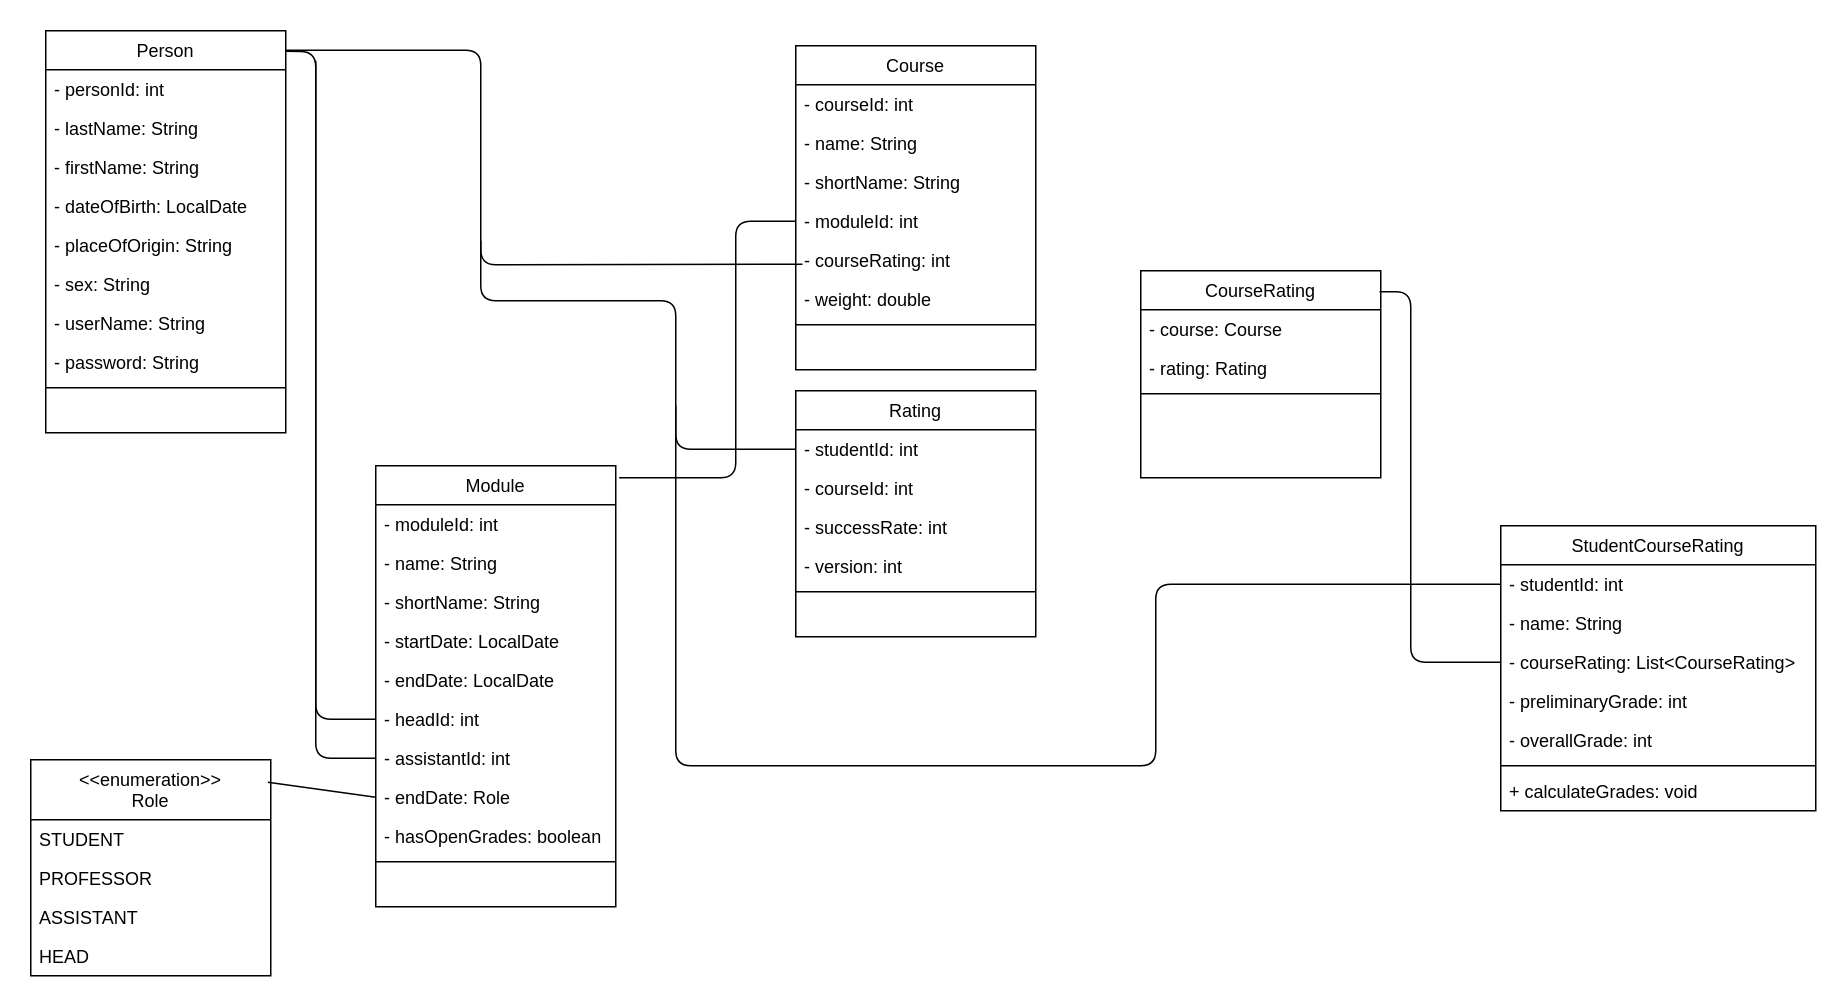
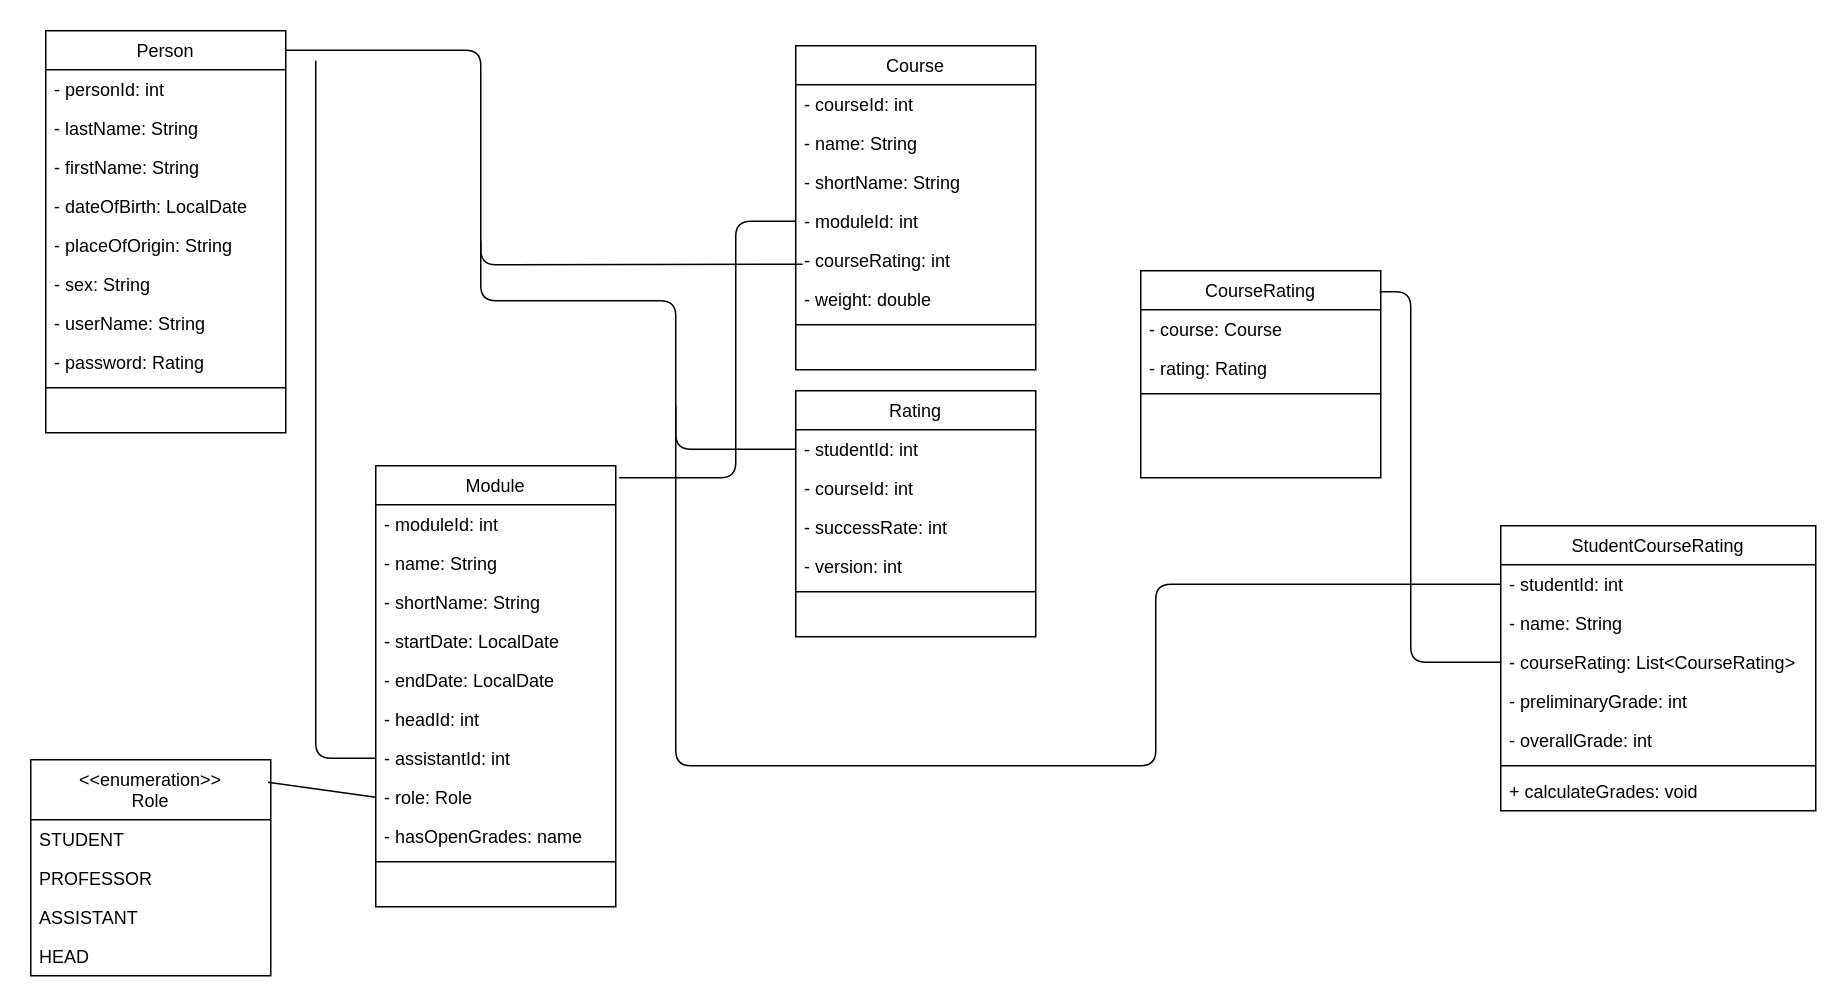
node "- password: String": label "- password: String" -> "- password: Rating"
edge "Person" -- "- headId: int": removed
node "- endDate: Role": label "- endDate: Role" -> "- role: Role"
node "- hasOpenGrades: boolean": label "- hasOpenGrades: boolean" -> "- hasOpenGrades: name"
